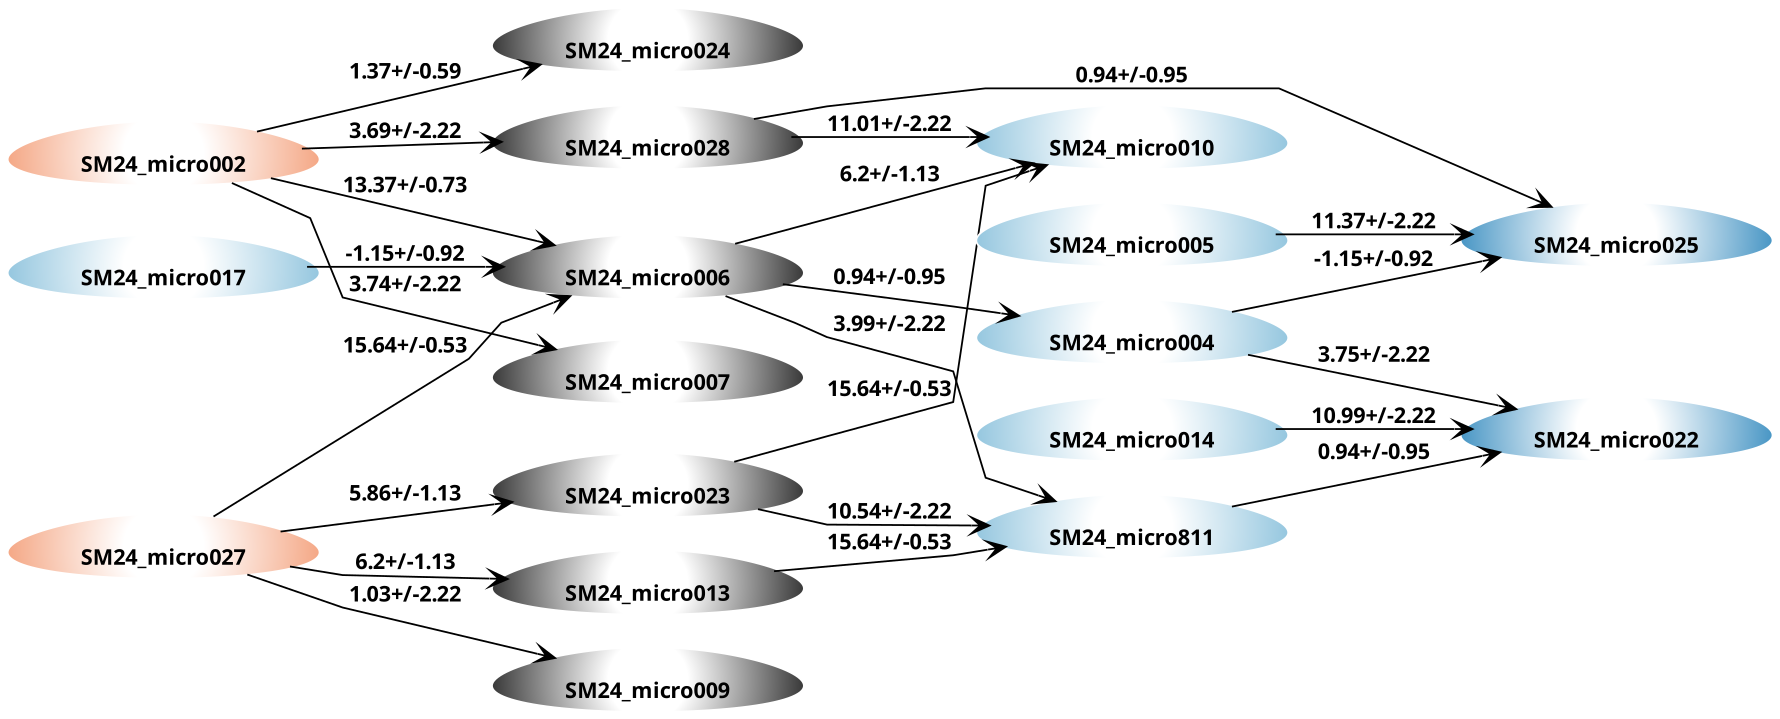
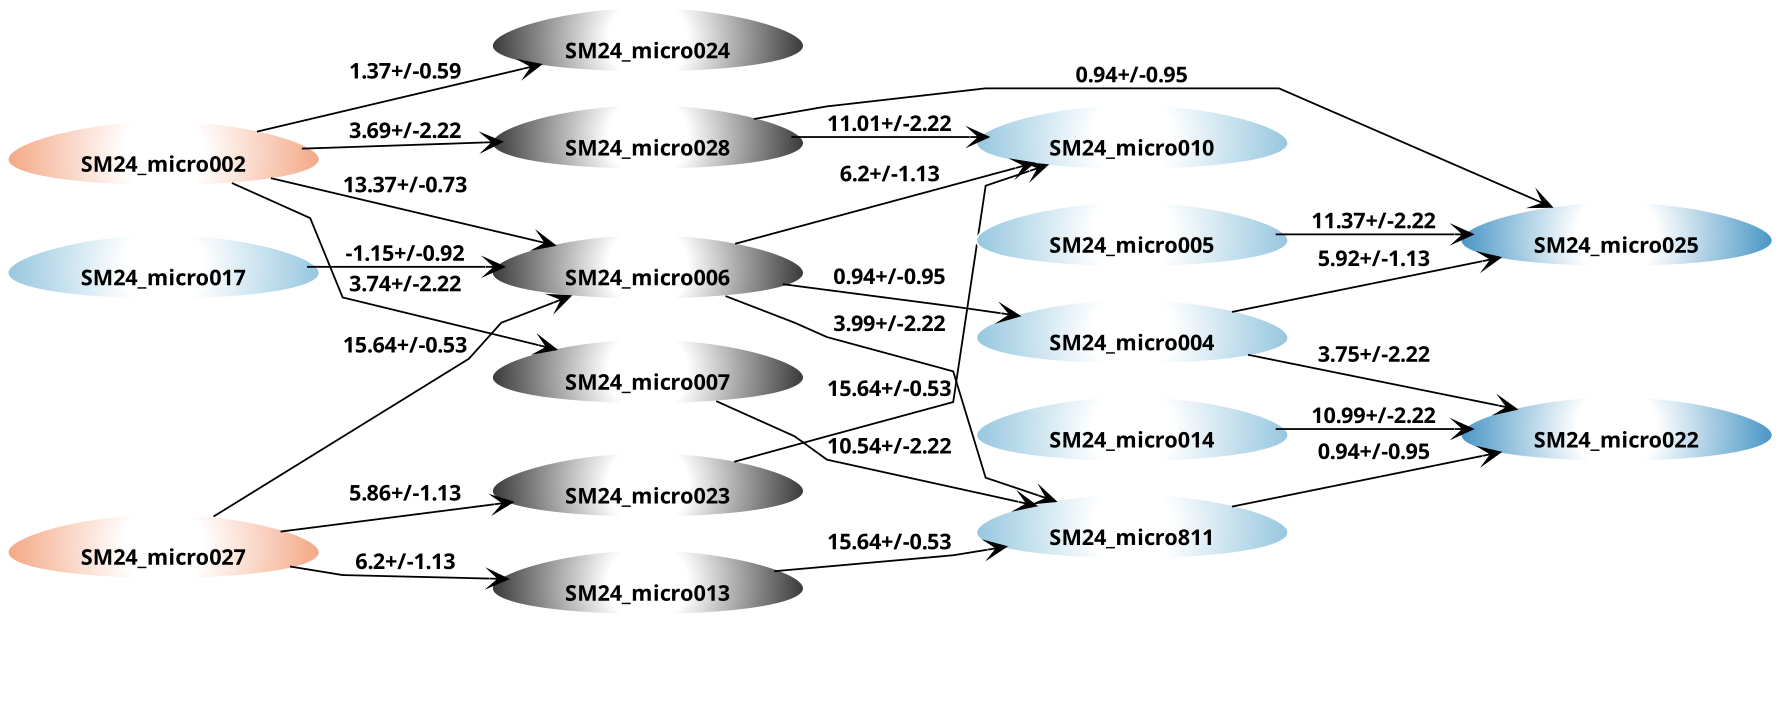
edge "SM24_micro004" -> "SM24_micro025": label "-1.15+/-0.92" -> "5.92+/-1.13"
edge "SM24_micro023" -> "SM24_micro811": now "SM24_micro007" -> "SM24_micro811"
node "SM24_micro009": removed
